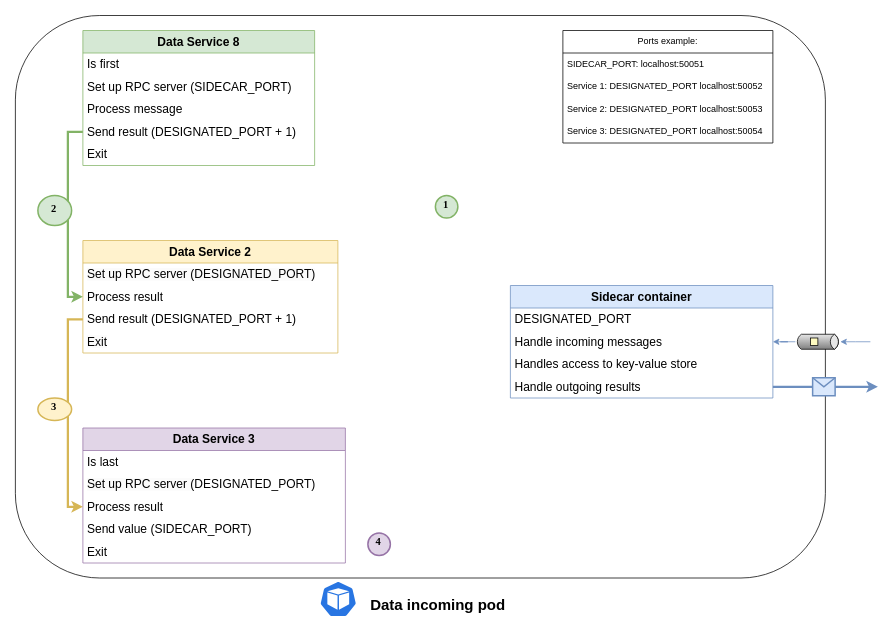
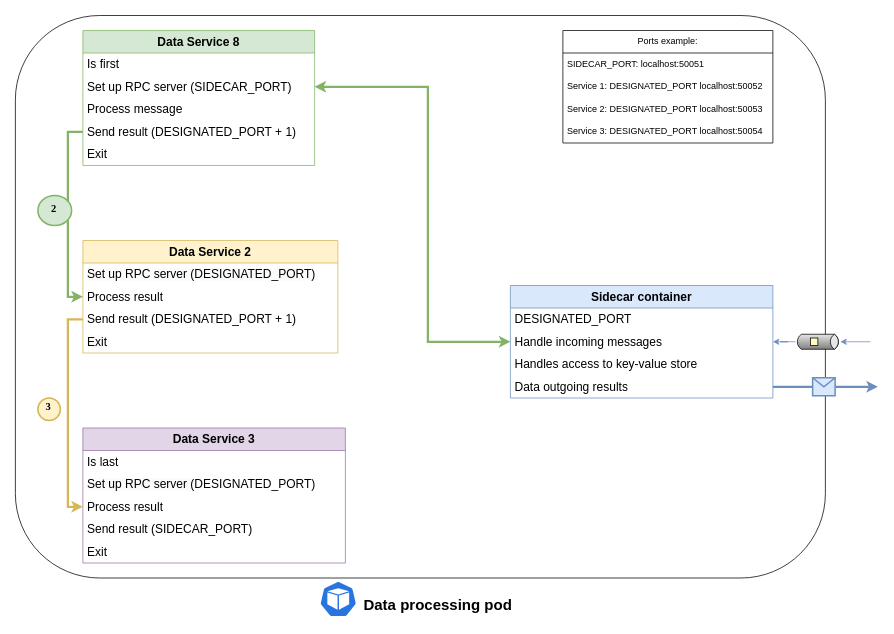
edge "Set up RPC server (SIDECAR_PORT)" -- "Handle incoming messages": added
node "1": removed
node "Handle outgoing results": label "Handle outgoing results" -> "Data outgoing results"
node "3": size 34x23 -> 23x23
node "Send value (SIDECAR_PORT)": label "Send value (SIDECAR_PORT)" -> "Send result (SIDECAR_PORT)"
node "4": removed
node "Data incoming pod": label "Data incoming pod" -> "Data processing pod"
